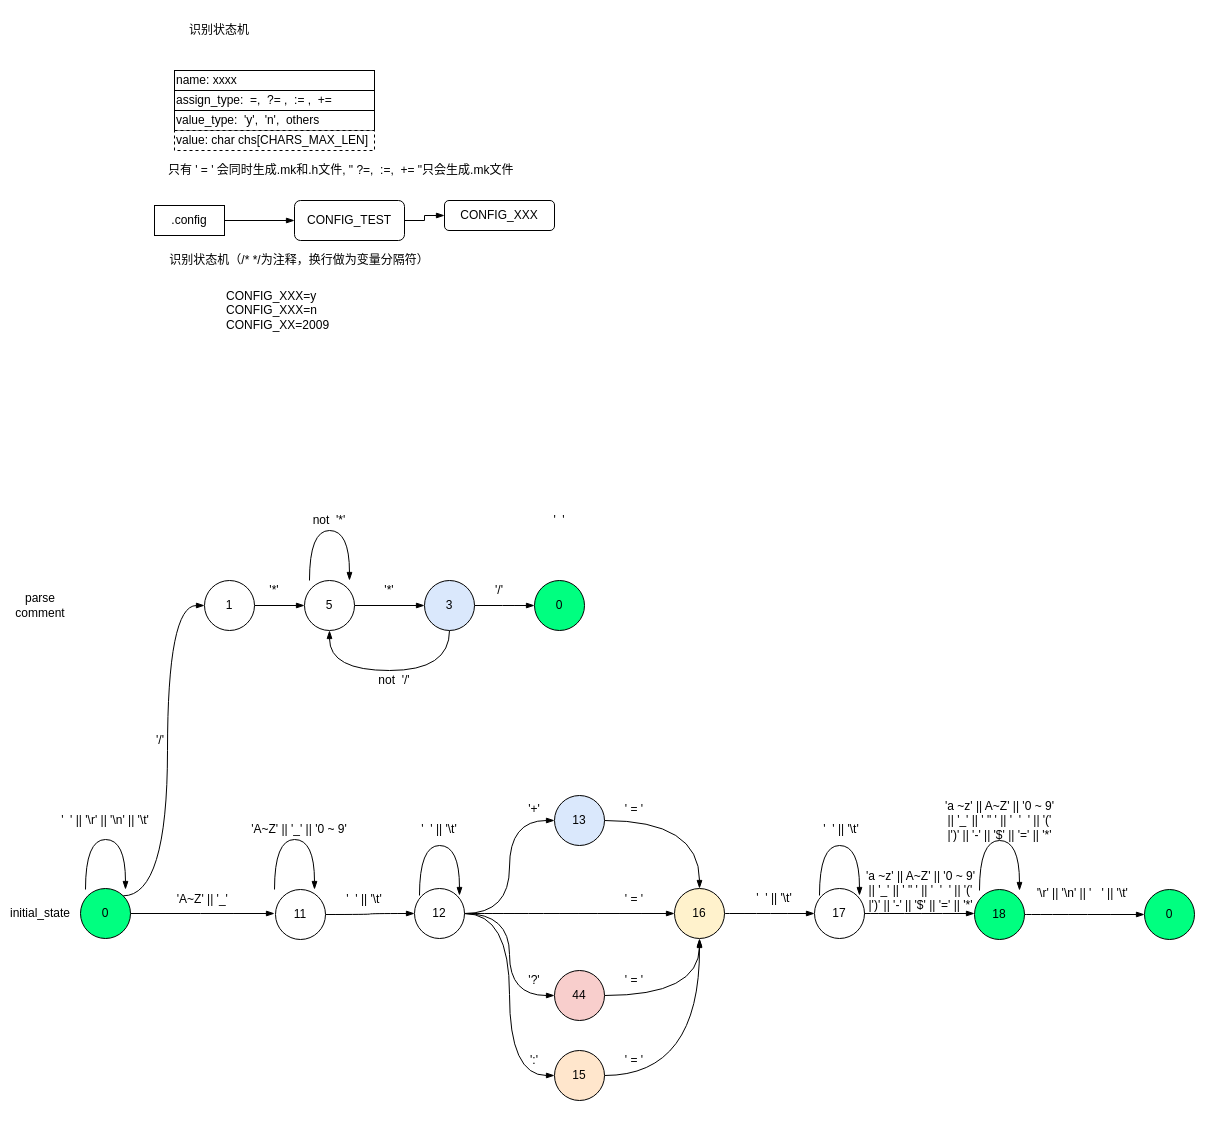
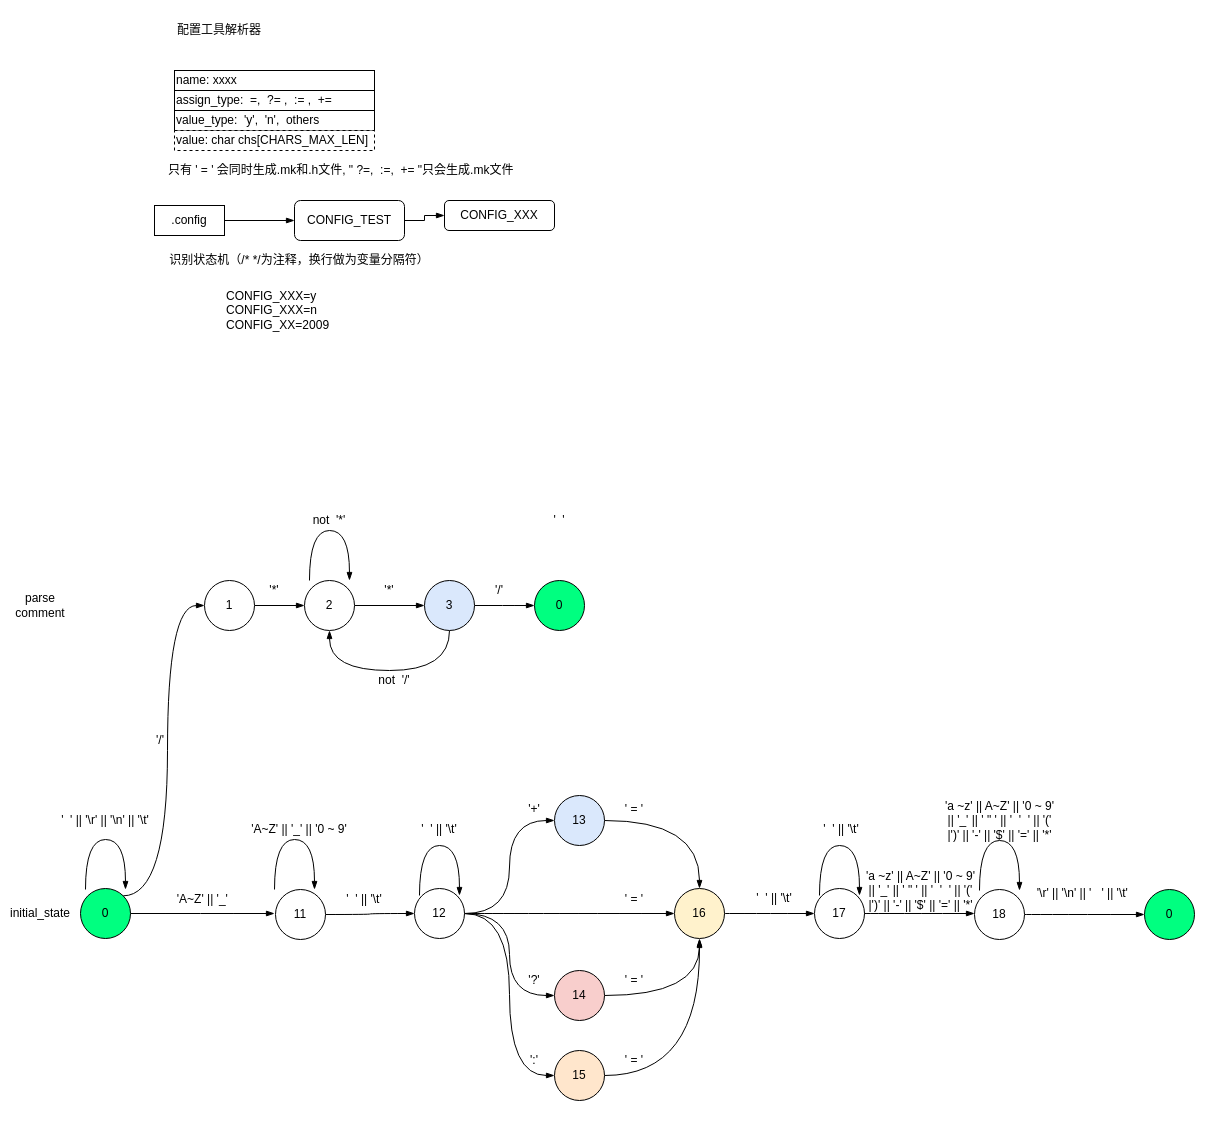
node "识别状态机": label "识别状态机" -> "配置工具解析器"
node "5": label "5" -> "2"
node "18": fillcolor #00ff80 -> #ffffff
node "44": label "44" -> "14"
